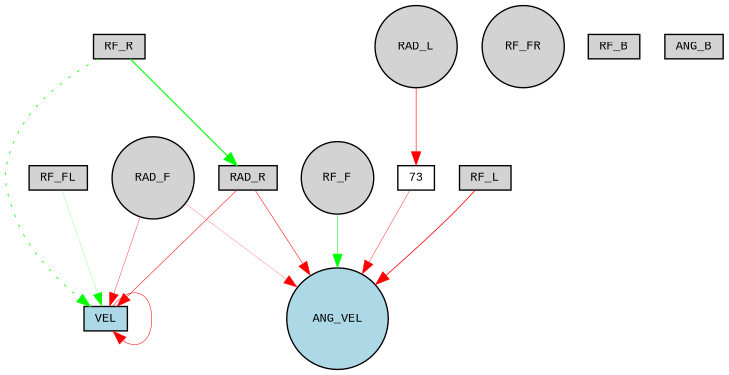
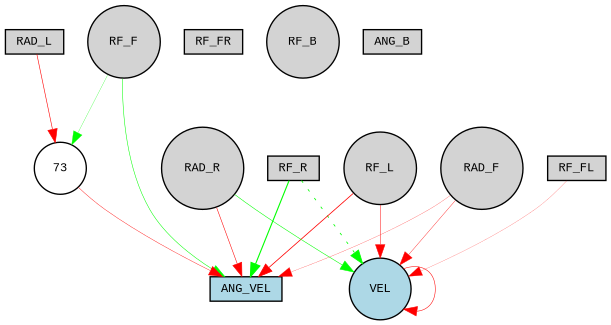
node "RAD_L": shape circle -> box
node "RF_FR": shape circle -> box
node "RF_B": shape box -> circle
edge "RF_F" -> "73": added
edge "RF_R" -> "RAD_R": now "RF_R" -> "ANG_VEL"
node "RAD_R": shape box -> circle
node "73": shape box -> circle
node "RF_L": shape box -> circle
edge "RF_L" -> "VEL": added
edge "RF_FL" -> "VEL": color green -> red
edge "RAD_R" -> "VEL": color red -> green
node "VEL": shape box -> circle
node "ANG_VEL": shape circle -> box
